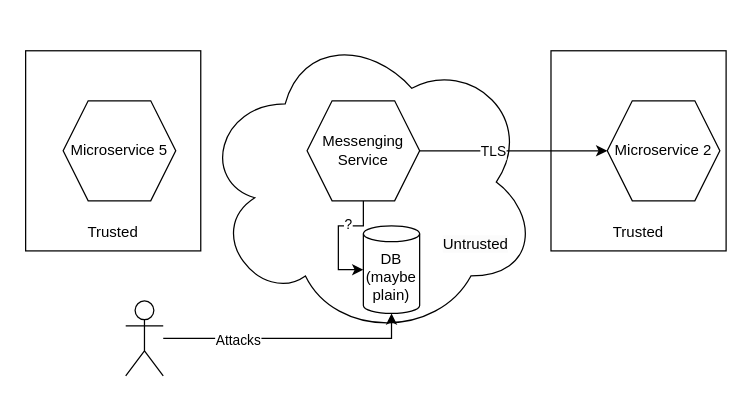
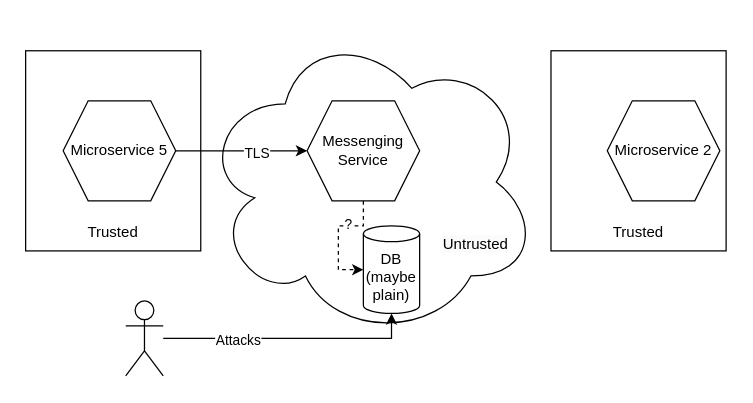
edge "Microservice 5" -> "Messenging Service": added, label "TLS"
edge "Messenging Service" -> "Microservice 2": removed, label "TLS"
edge "Messenging Service" -> "DB (maybe plain)": style solid -> dashed
